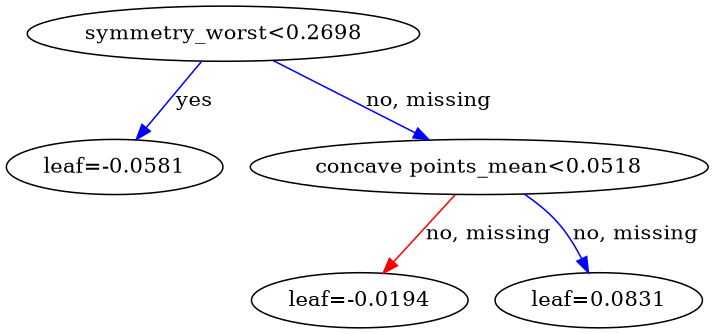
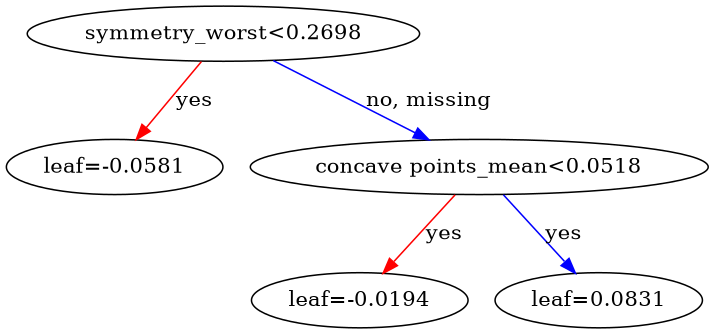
edge "symmetry_worst<0.2698" -> "leaf=-0.0581": color #0000ff -> #ff0000
edge "concave points_mean<0.0518" -> "leaf=-0.0194": label "no, missing" -> "yes"
edge "concave points_mean<0.0518" -> "leaf=0.0831": label "no, missing" -> "yes"
